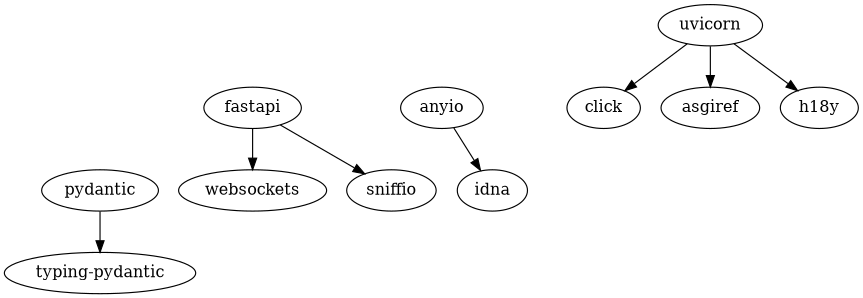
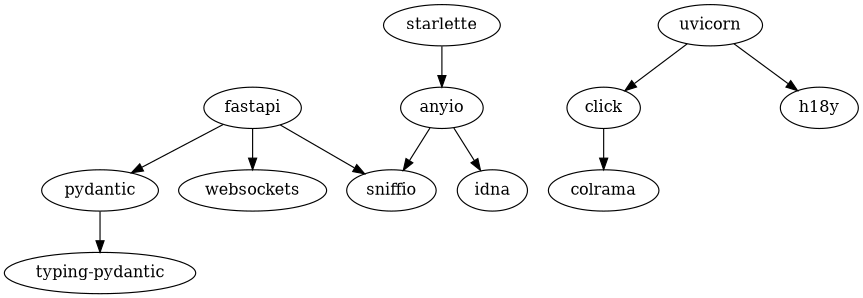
node "starlette": added
node "asgiref": removed
edge "anyio" -> "sniffio": added
edge "fastapi" -> "pydantic": added
node "colrama": added
